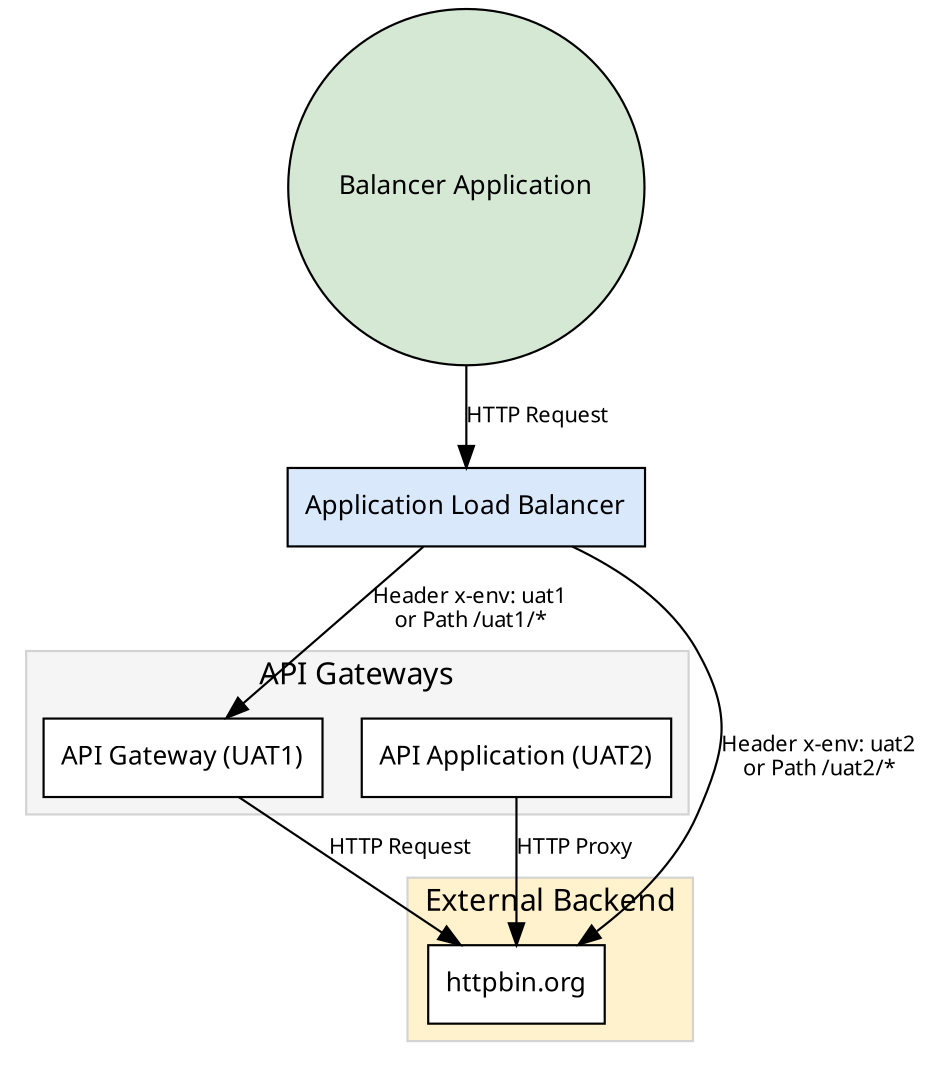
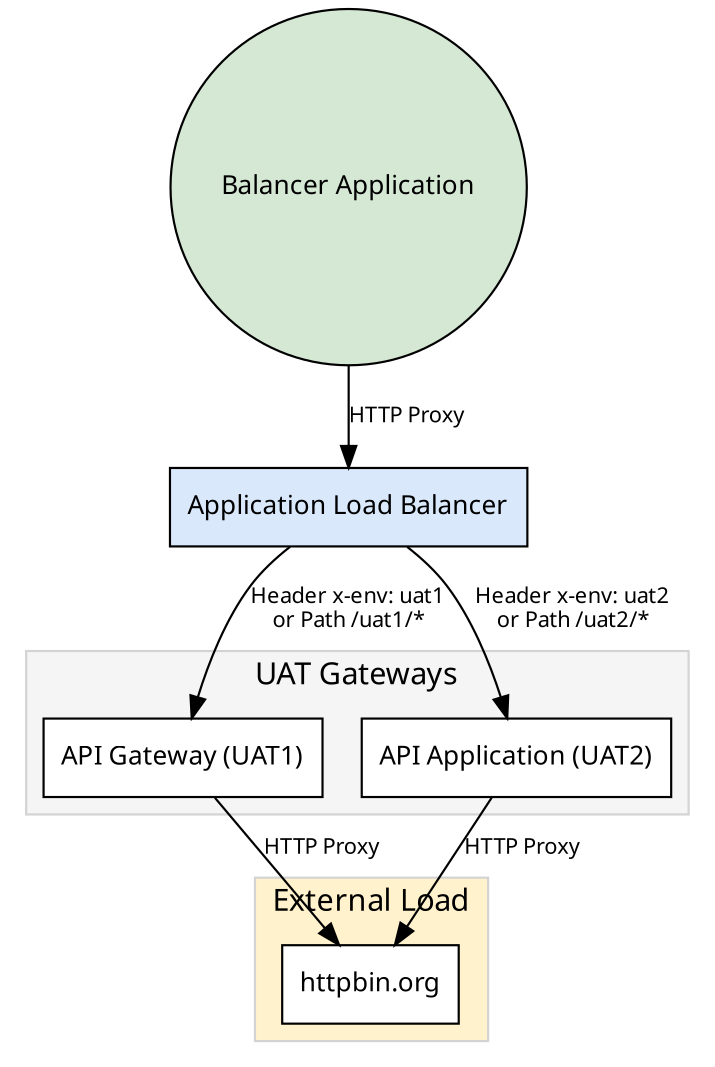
edge "Balancer Application" -> "Application Load Balancer": label "HTTP Request" -> "HTTP Proxy"
cluster "API Gateways": label "API Gateways" -> "UAT Gateways"
edge "Application Load Balancer" -> "httpbin.org": now "Application Load Balancer" -> "API Application (UAT2)"
edge "API Gateway (UAT1)" -> "httpbin.org": label "HTTP Request" -> "HTTP Proxy"
cluster "External Backend": label "External Backend" -> "External Load"
